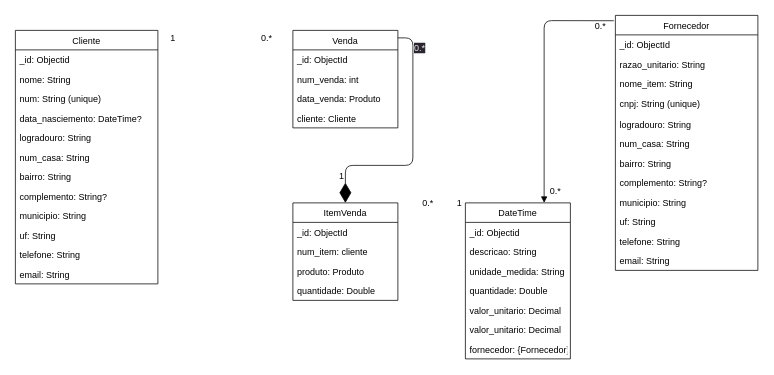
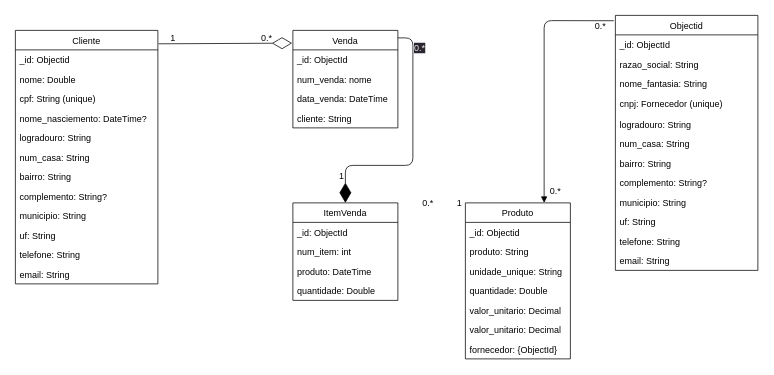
node "Fornecedor": label "Fornecedor" -> "Objectid"
edge "Cliente" -> "Venda": added
node "razao_unitario: String": label "razao_unitario: String" -> "razao_social: String"
node "nome: String": label "nome: String" -> "nome: Double"
node "num_venda: int": label "num_venda: int" -> "num_venda: nome"
node "nome_item: String": label "nome_item: String" -> "nome_fantasia: String"
node "num: String (unique)": label "num: String (unique)" -> "cpf: String (unique)"
node "data_venda: Produto": label "data_venda: Produto" -> "data_venda: DateTime"
node "cnpj: String (unique)": label "cnpj: String (unique)" -> "cnpj: Fornecedor (unique)"
node "data_nasciemento: DateTime?": label "data_nasciemento: DateTime?" -> "nome_nasciemento: DateTime?"
node "cliente: Cliente": label "cliente: Cliente" -> "cliente: String"
node "DateTime": label "DateTime" -> "Produto"
node "num_item: cliente": label "num_item: cliente" -> "num_item: int"
node "descricao: String": label "descricao: String" -> "produto: String"
node "produto: Produto": label "produto: Produto" -> "produto: DateTime"
node "unidade_medida: String": label "unidade_medida: String" -> "unidade_unique: String"
node "fornecedor: {Fornecedor}": label "fornecedor: {Fornecedor}" -> "fornecedor: {ObjectId}"
